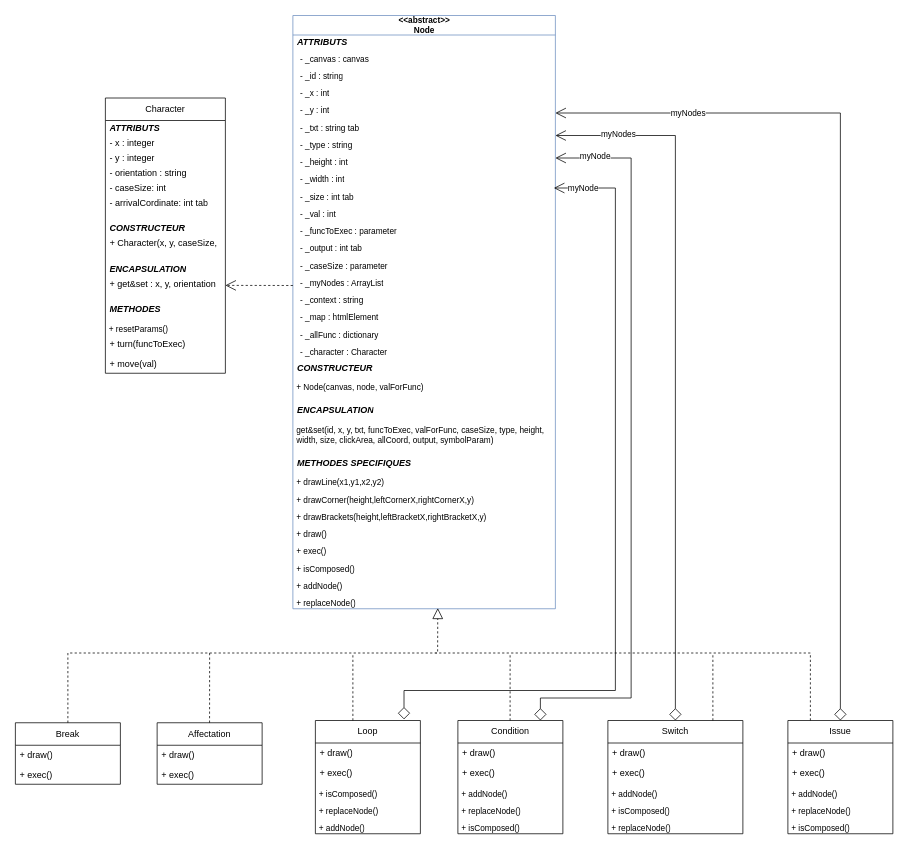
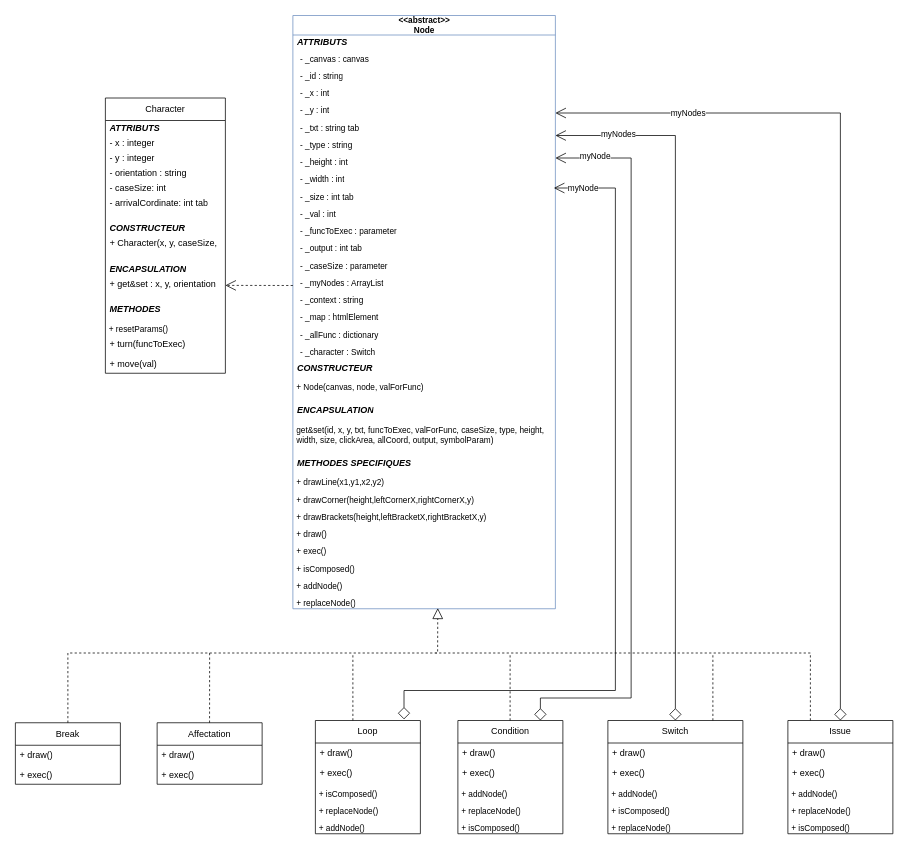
node "- _character : Character": label "- _character : Character" -> "- _character : Switch"
